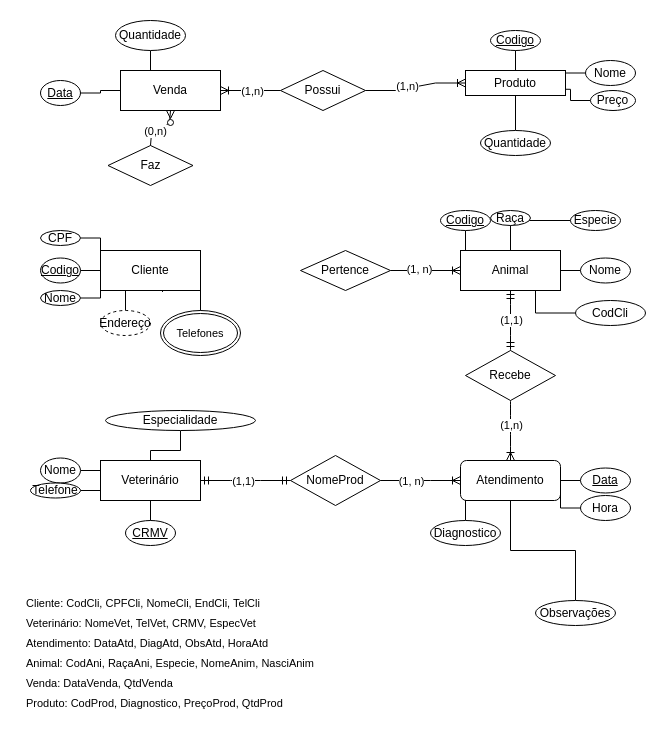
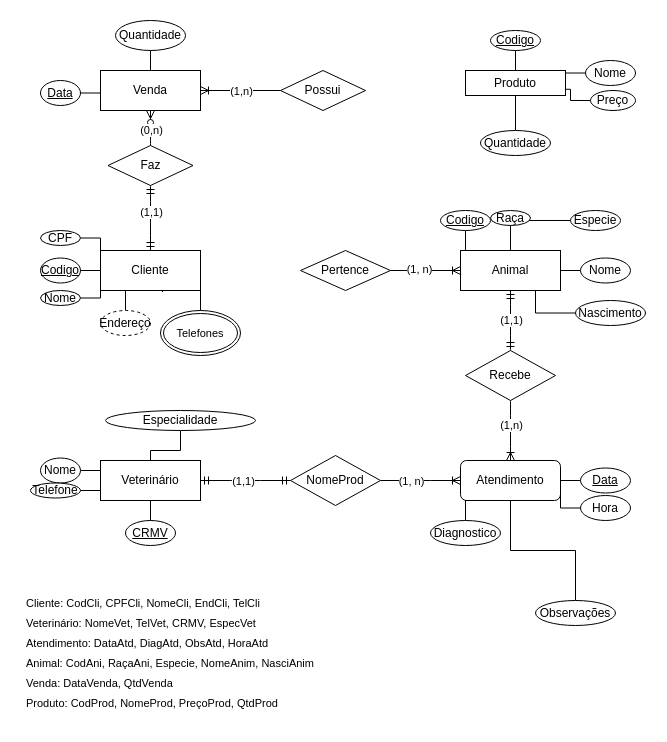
edge "Possui" -> "Produto": removed, label "(1,n)"
node "Venda": moved (171, 91) -> (151, 91)
edge "Faz" -- "Cliente": added, label "(1,1)"
node "CodCli": label "CodCli" -> "Nascimento"
node "Produto: CodProd, Diagnostico, PreçoProd, QtdProd": label "Produto: CodProd, Diagnostico, PreçoProd, QtdProd" -> "Produto: CodProd, NomeProd, PreçoProd, QtdProd"
